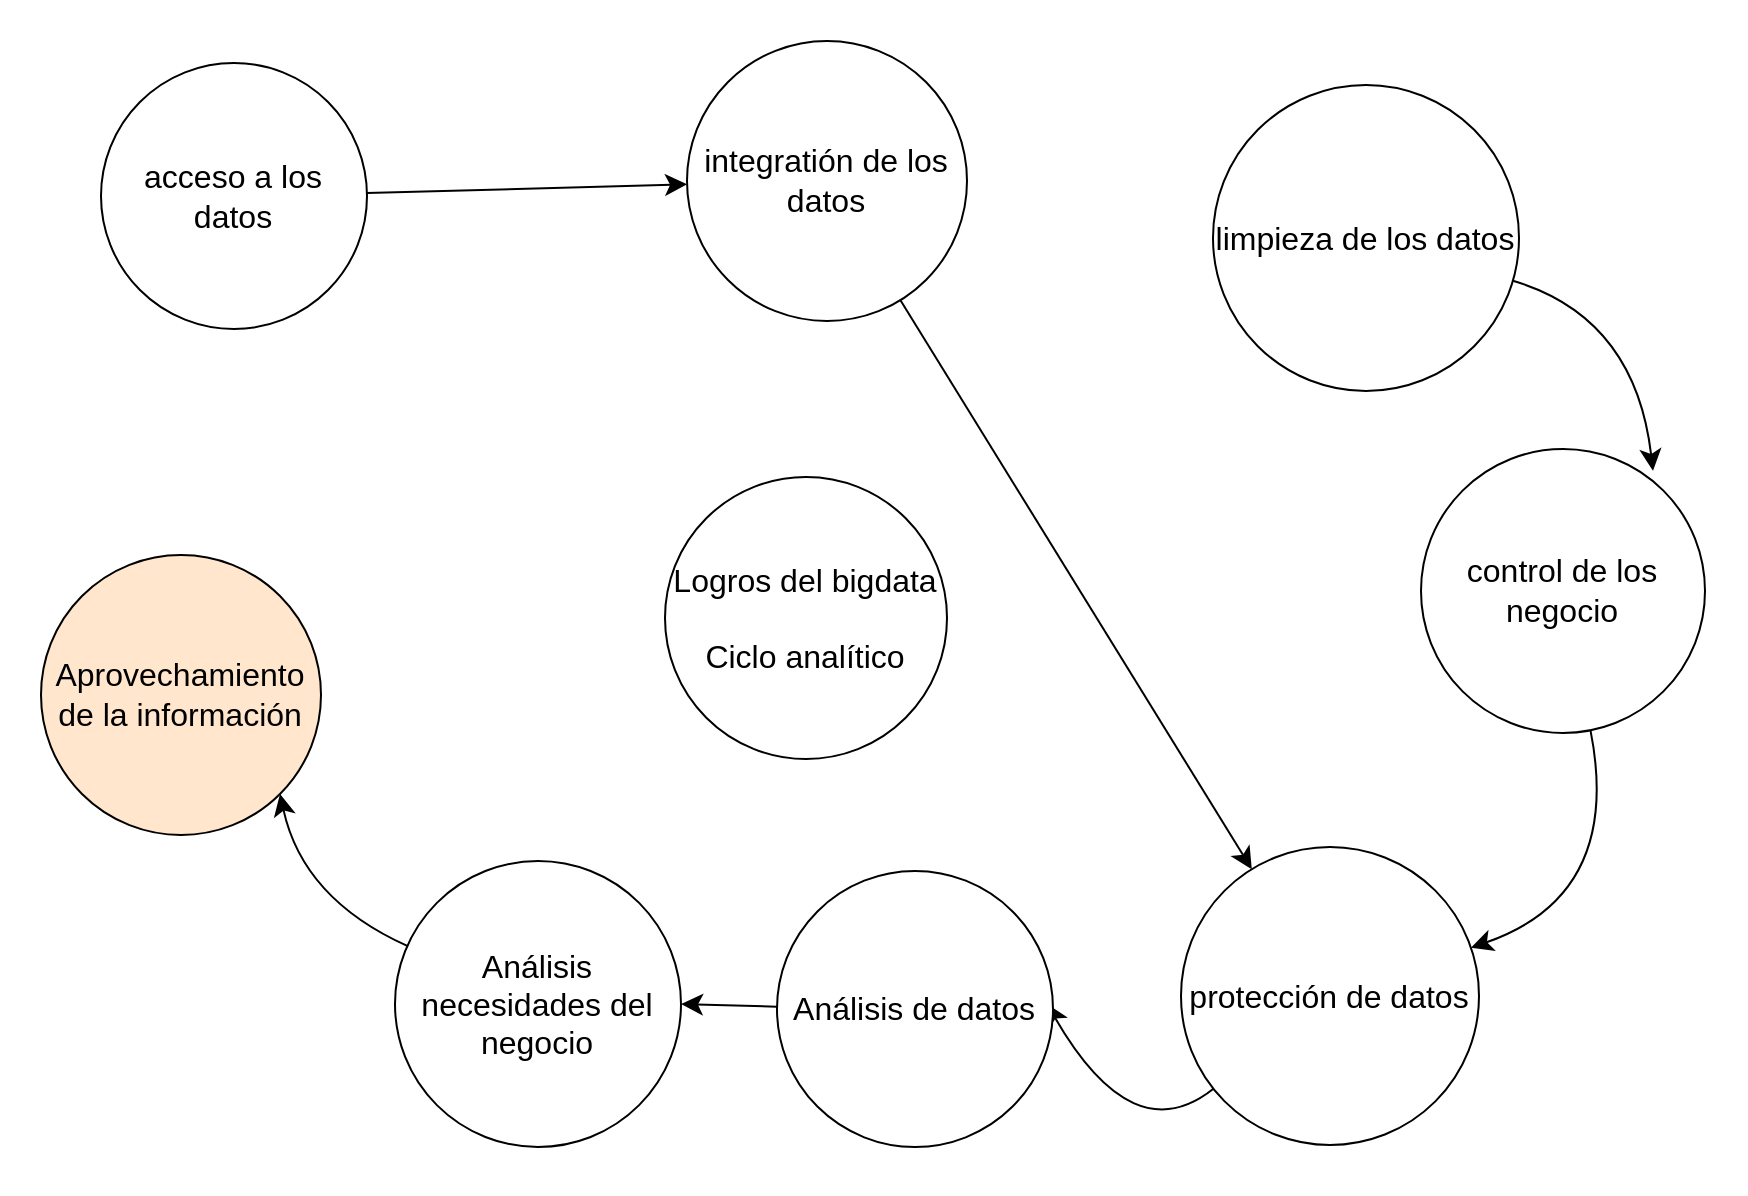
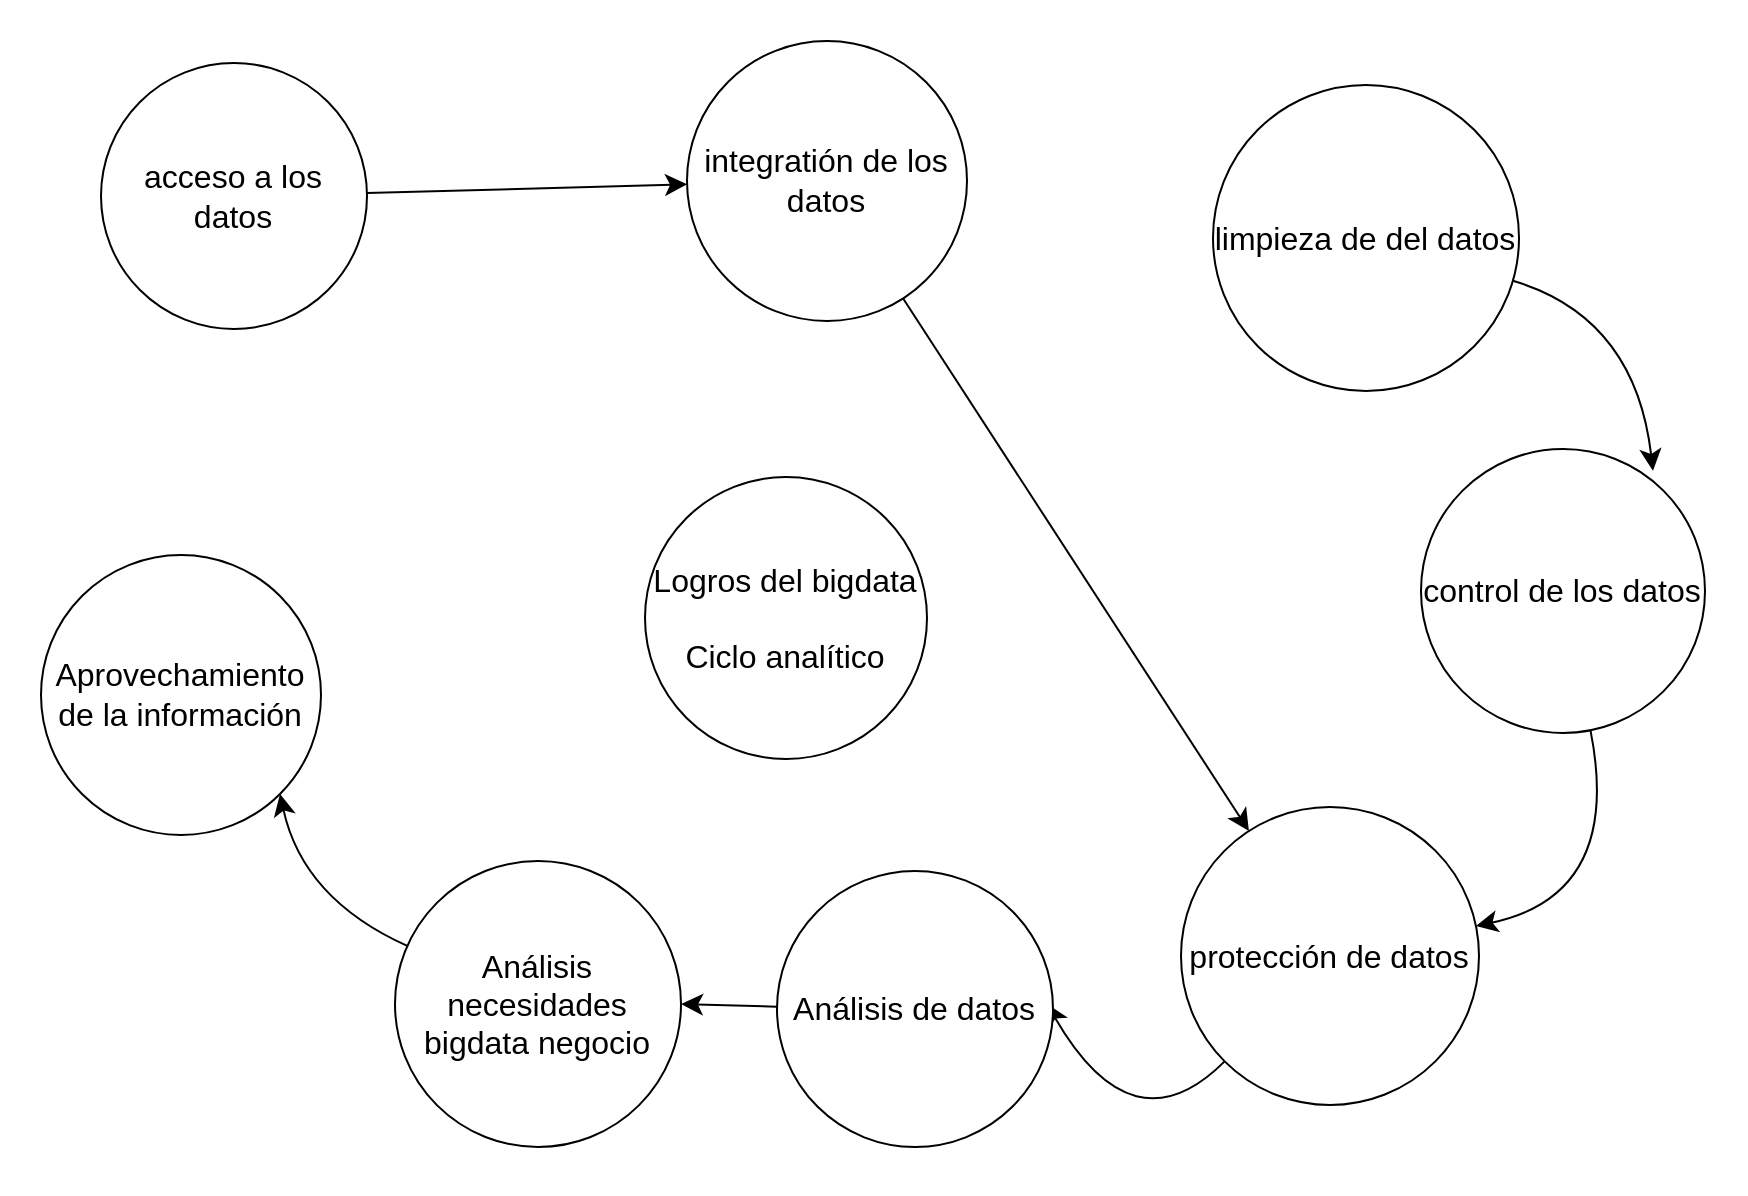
node "limpieza de los datos": label "limpieza de los datos" -> "limpieza de del datos"
node "control de los negocio": label "control de los negocio" -> "control de los datos"
node "Logros del bigdata Ciclo analítico": moved (806, 618) -> (786, 618)
node "Aprovechamiento de la información": fillcolor #ffe6cc -> #ffffff
node "protección de datos": moved (1330, 996) -> (1330, 956)
node "Análisis necesidades del negocio": label "Análisis necesidades del negocio" -> "Análisis necesidades bigdata negocio"
